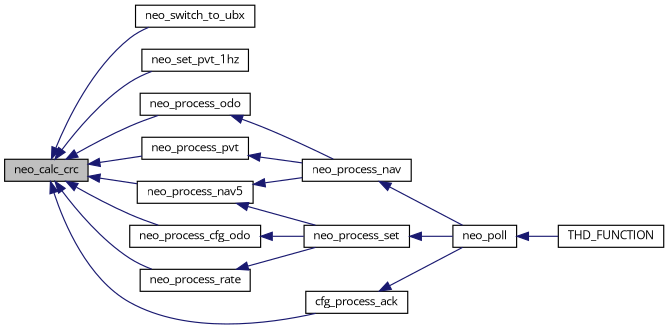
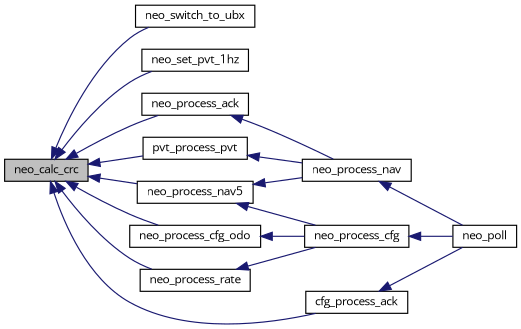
node "neo_process_odo": label "neo_process_odo" -> "neo_process_ack"
node "neo_process_pvt": label "neo_process_pvt" -> "pvt_process_pvt"
node "neo_process_set": label "neo_process_set" -> "neo_process_cfg"
node "THD_FUNCTION": removed
